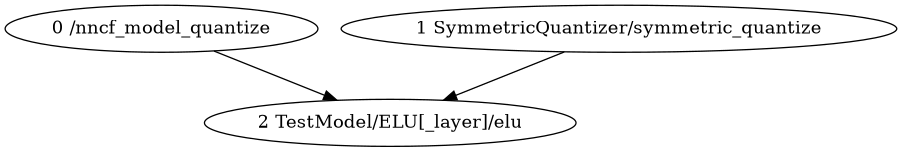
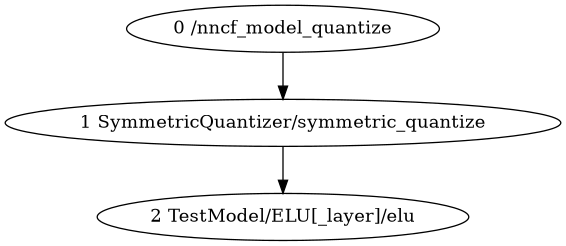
edge "0 /nncf_model_quantize" -> "2 TestModel/ELU[_layer]/elu": now "0 /nncf_model_quantize" -> "1 SymmetricQuantizer/symmetric_quantize"
